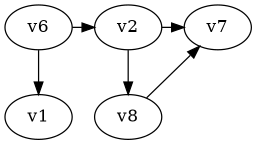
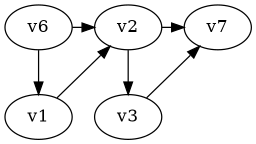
edge "v1" -> "v2": added
node "v8": label "v8" -> "v3"
